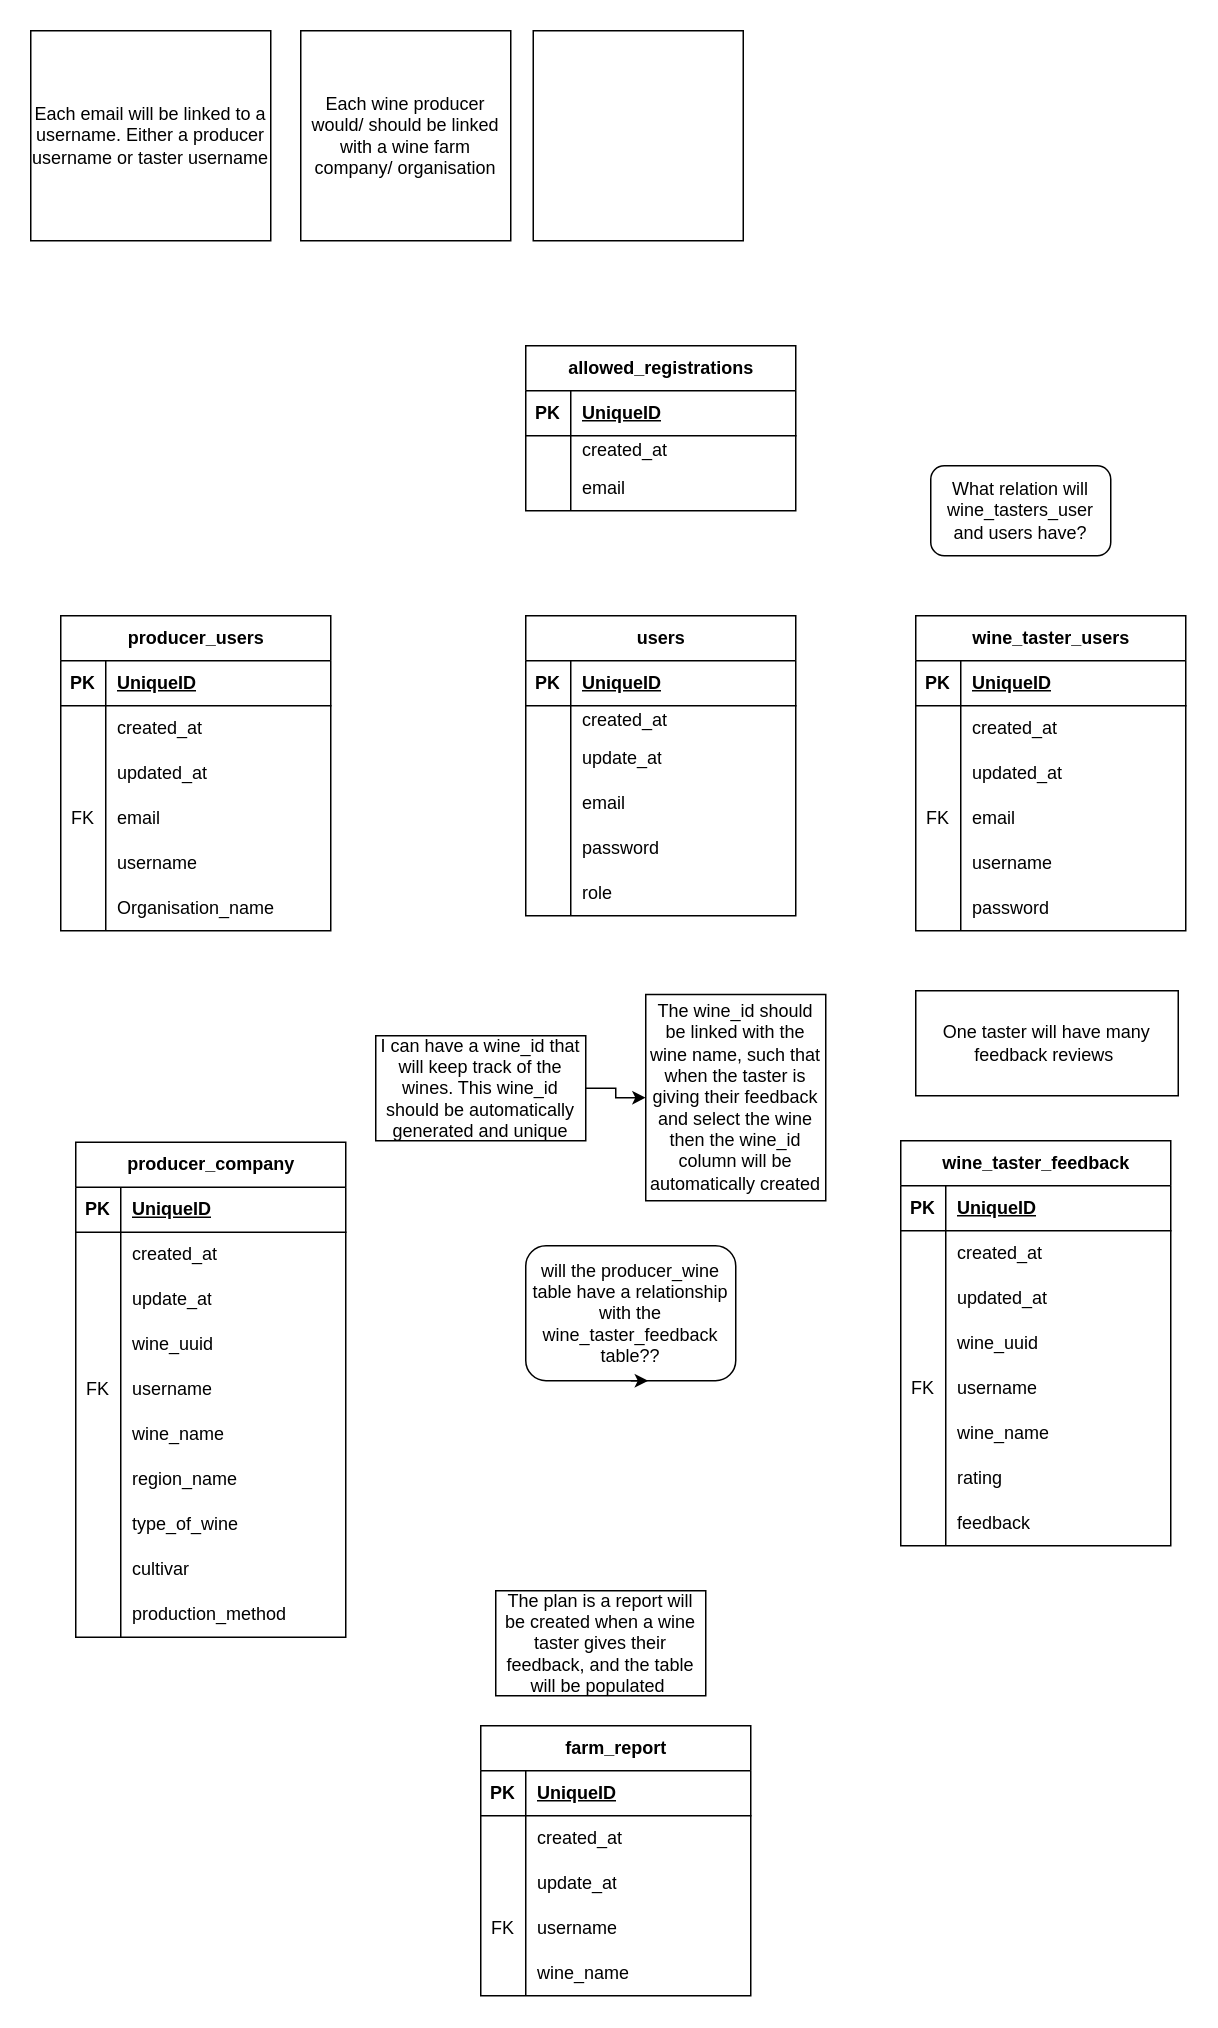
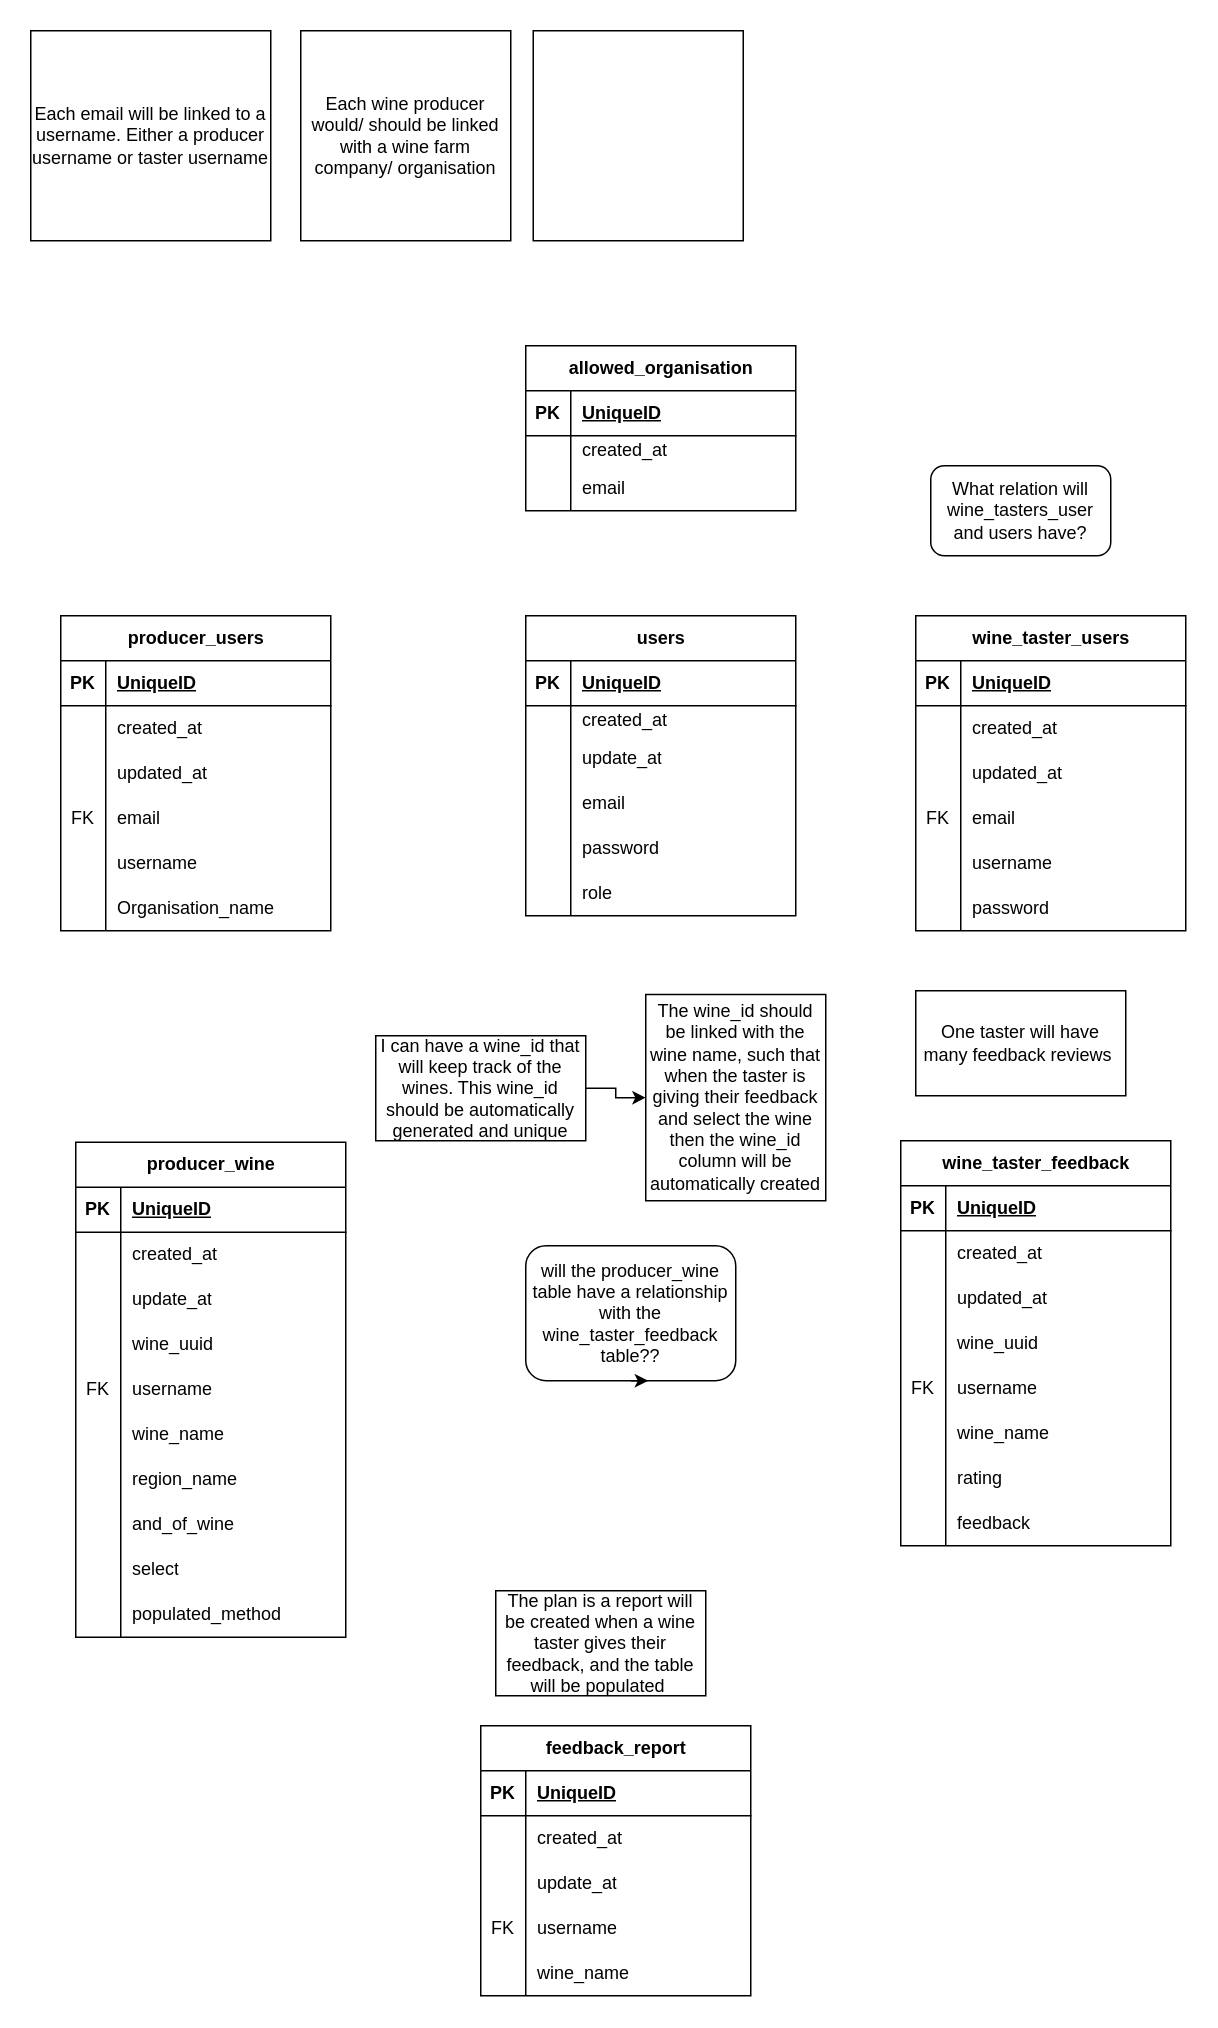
node "allowed_registrations": label "allowed_registrations" -> "allowed_organisation"
node "One taster will have many feedback reviews": size 263x105 -> 210x105
node "producer_company": label "producer_company" -> "producer_wine"
node "type_of_wine": label "type_of_wine" -> "and_of_wine"
node "cultivar": label "cultivar" -> "select"
node "production_method": label "production_method" -> "populated_method"
node "farm_report": label "farm_report" -> "feedback_report"
